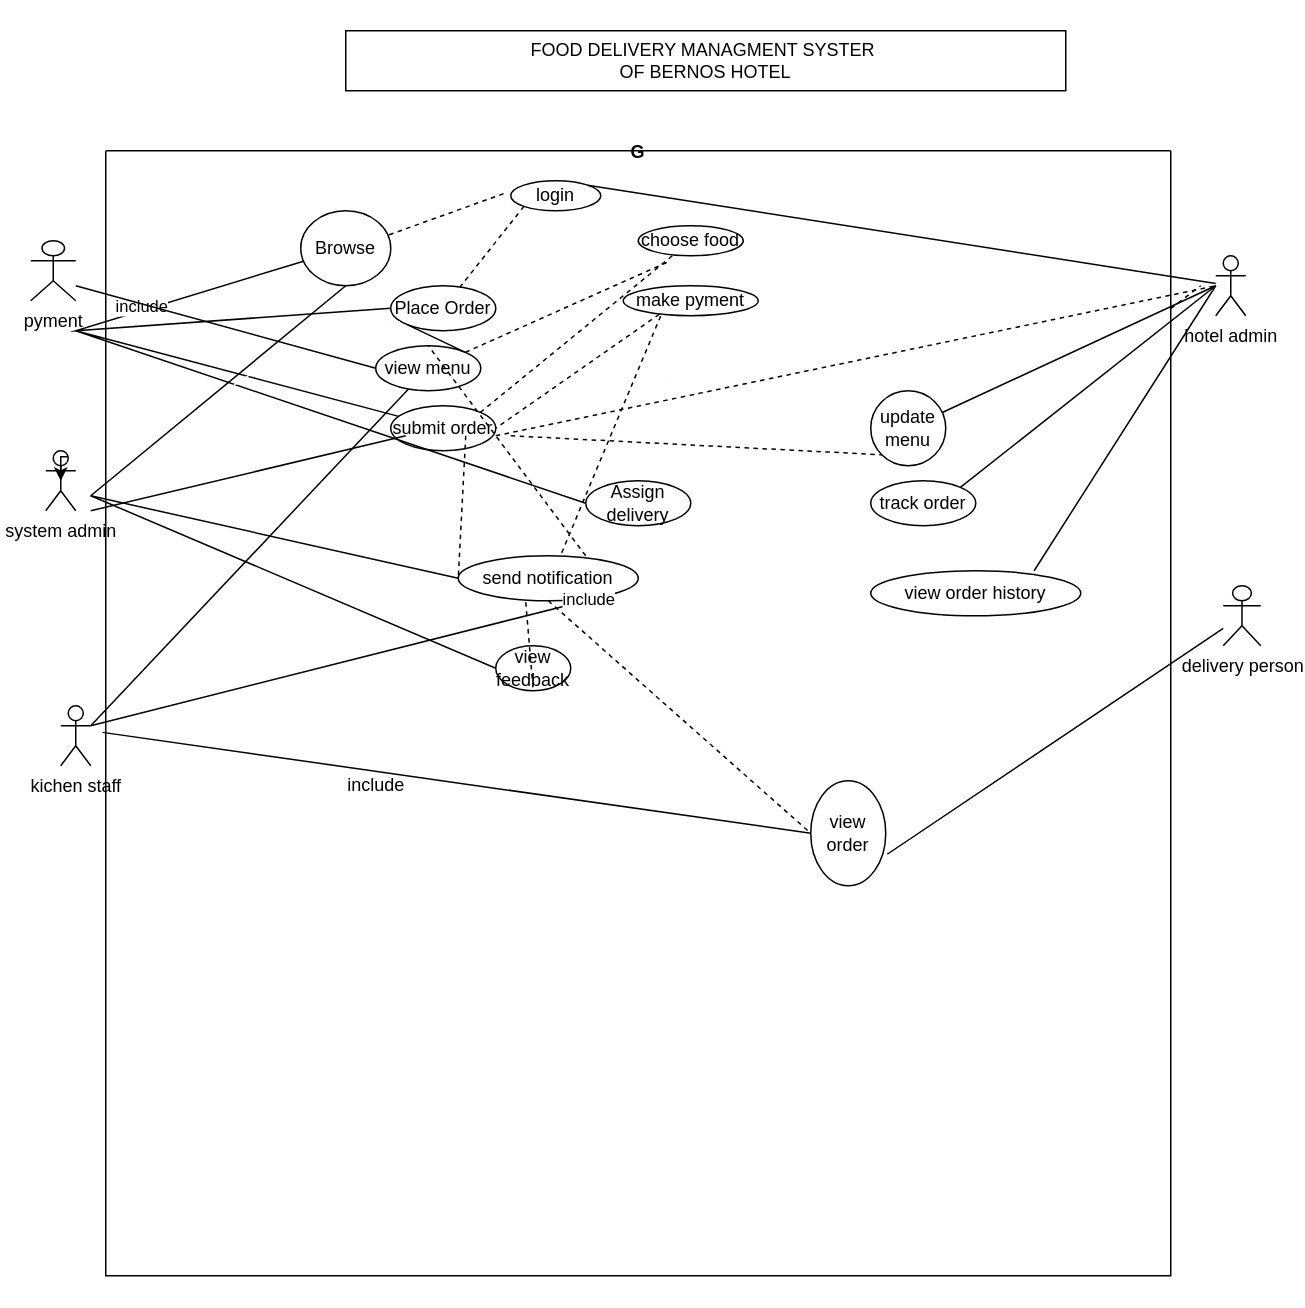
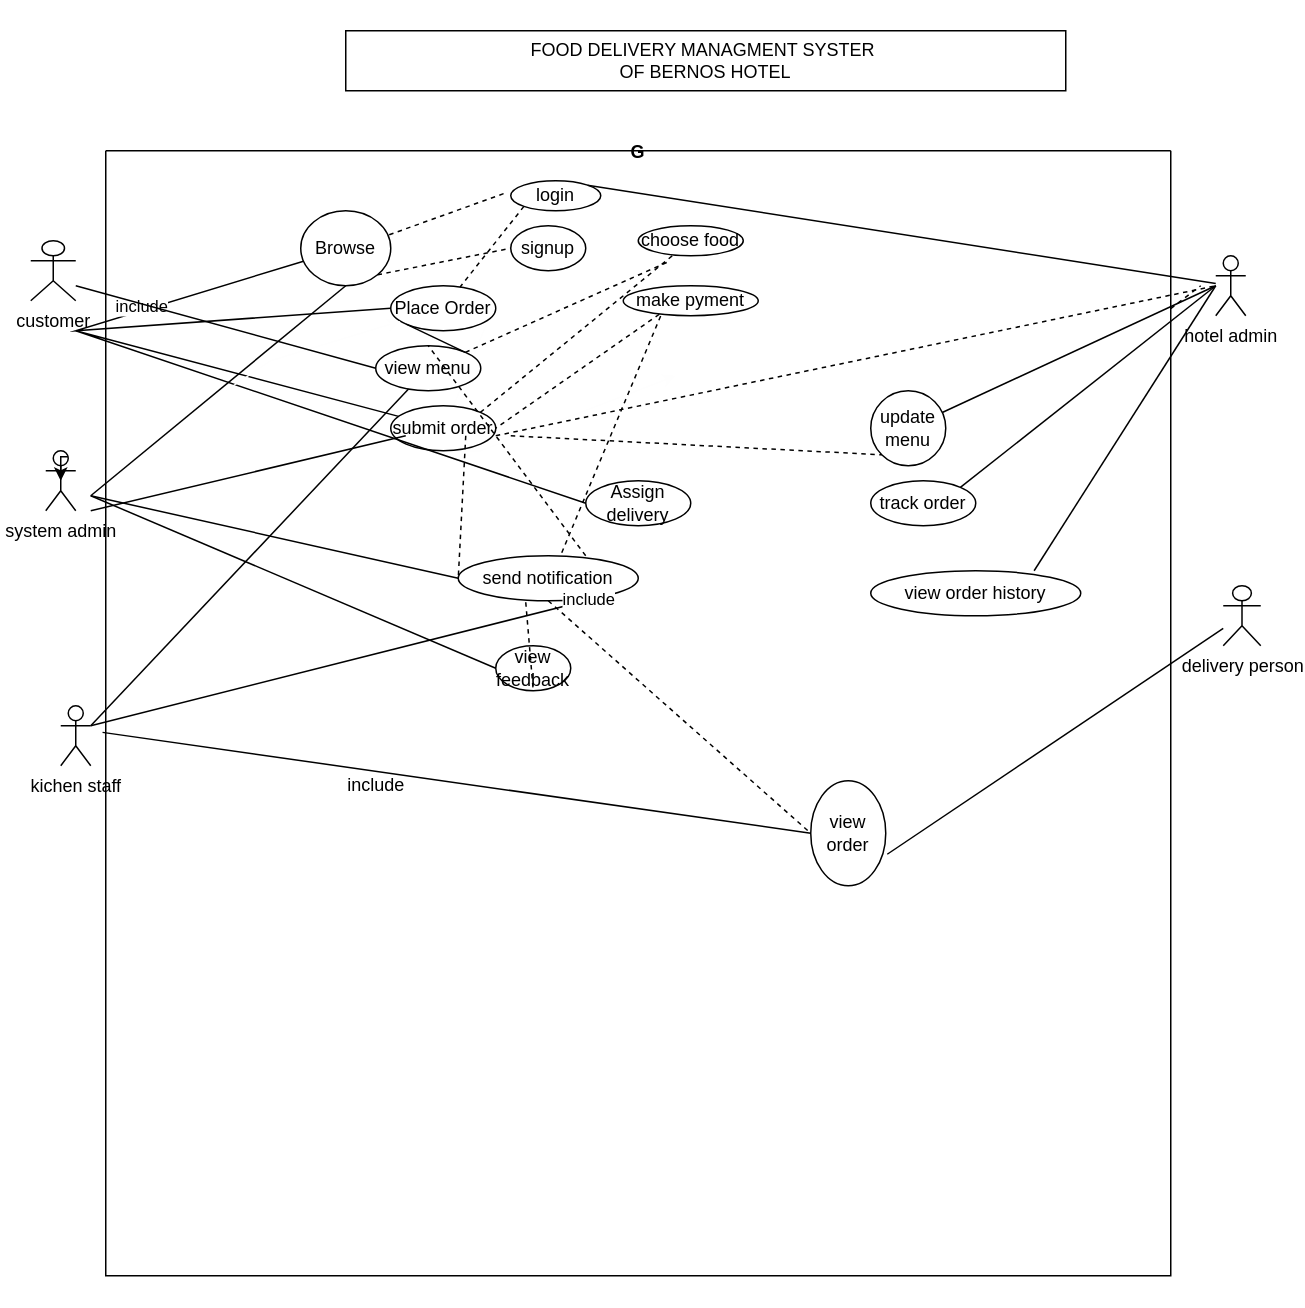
node "signup": added
edge "Browse" -- "signup": added
node "pyment": label "pyment" -> "customer"
